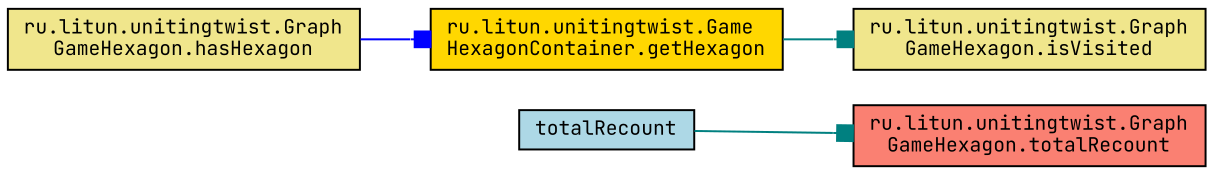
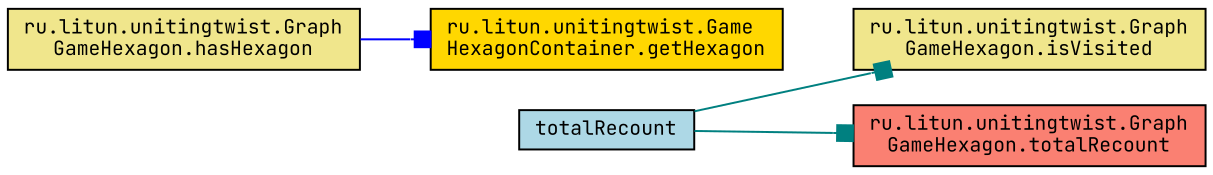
edge "ru.litun.unitingtwist.Game HexagonContainer.getHexagon" -> "ru.litun.unitingtwist.Graph GameHexagon.isVisited": now "totalRecount" -> "ru.litun.unitingtwist.Graph GameHexagon.isVisited"
